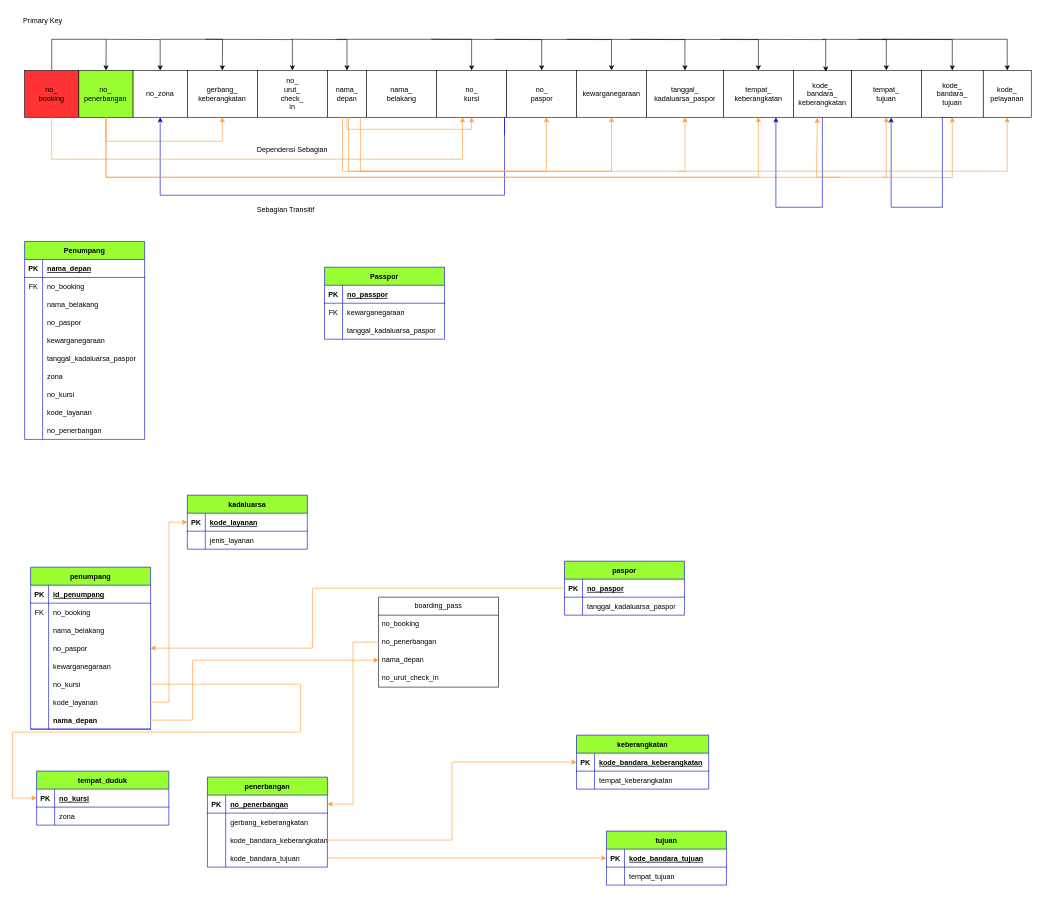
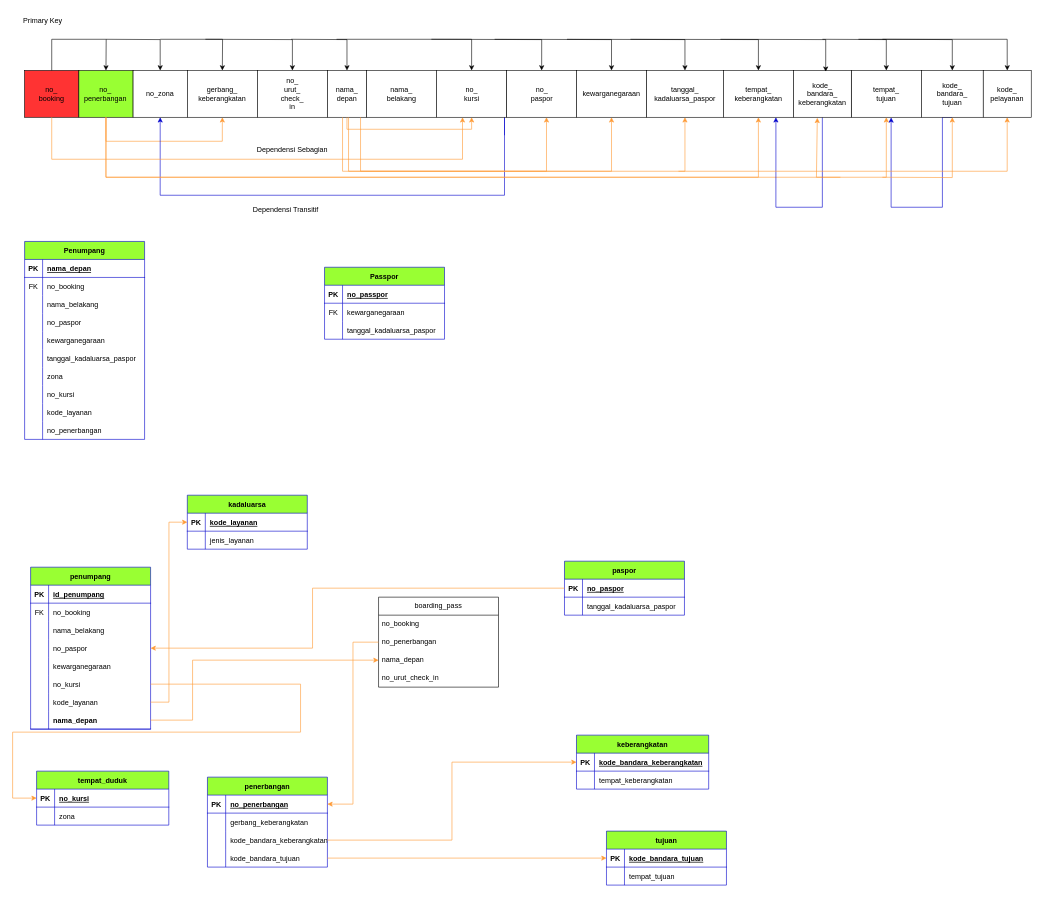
node "Sebagian Transitif": label "Sebagian Transitif" -> "Dependensi Transitif"
